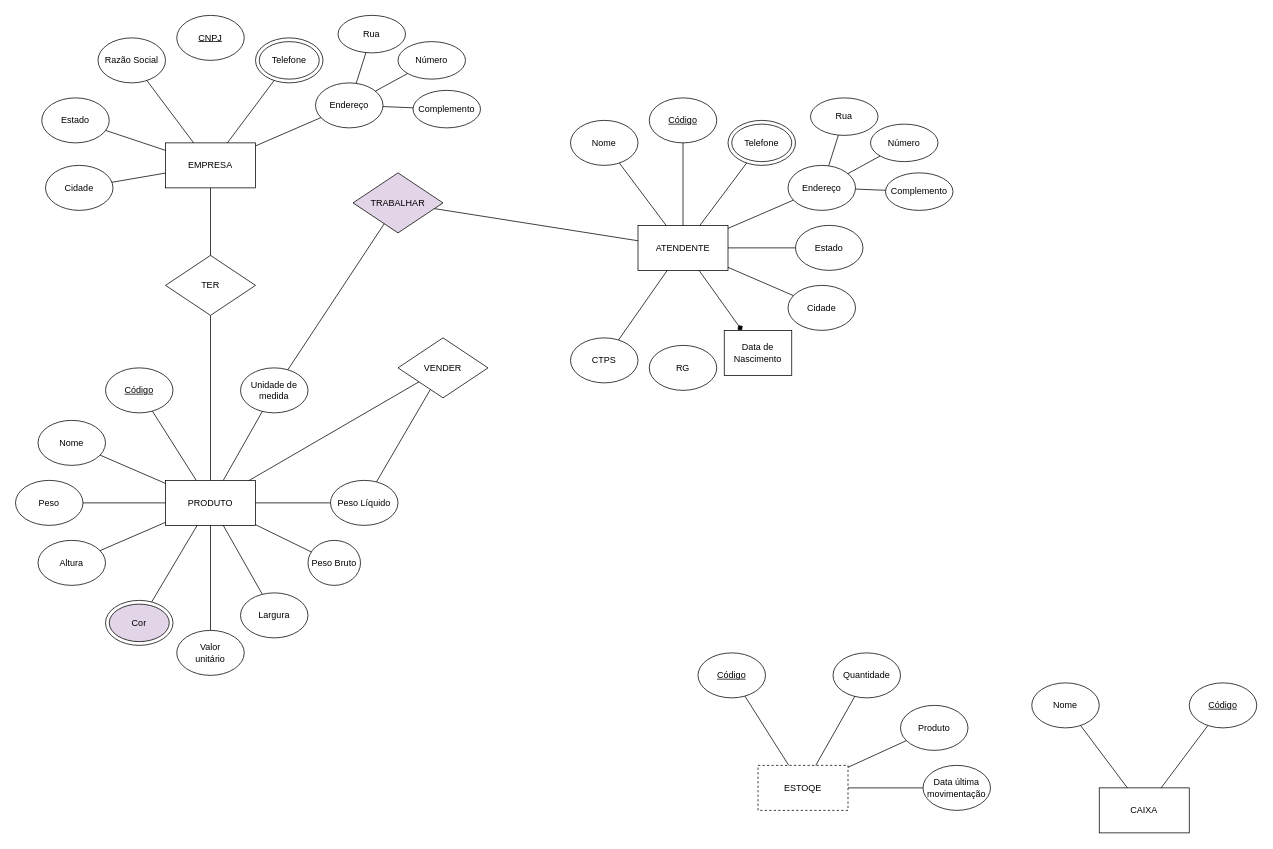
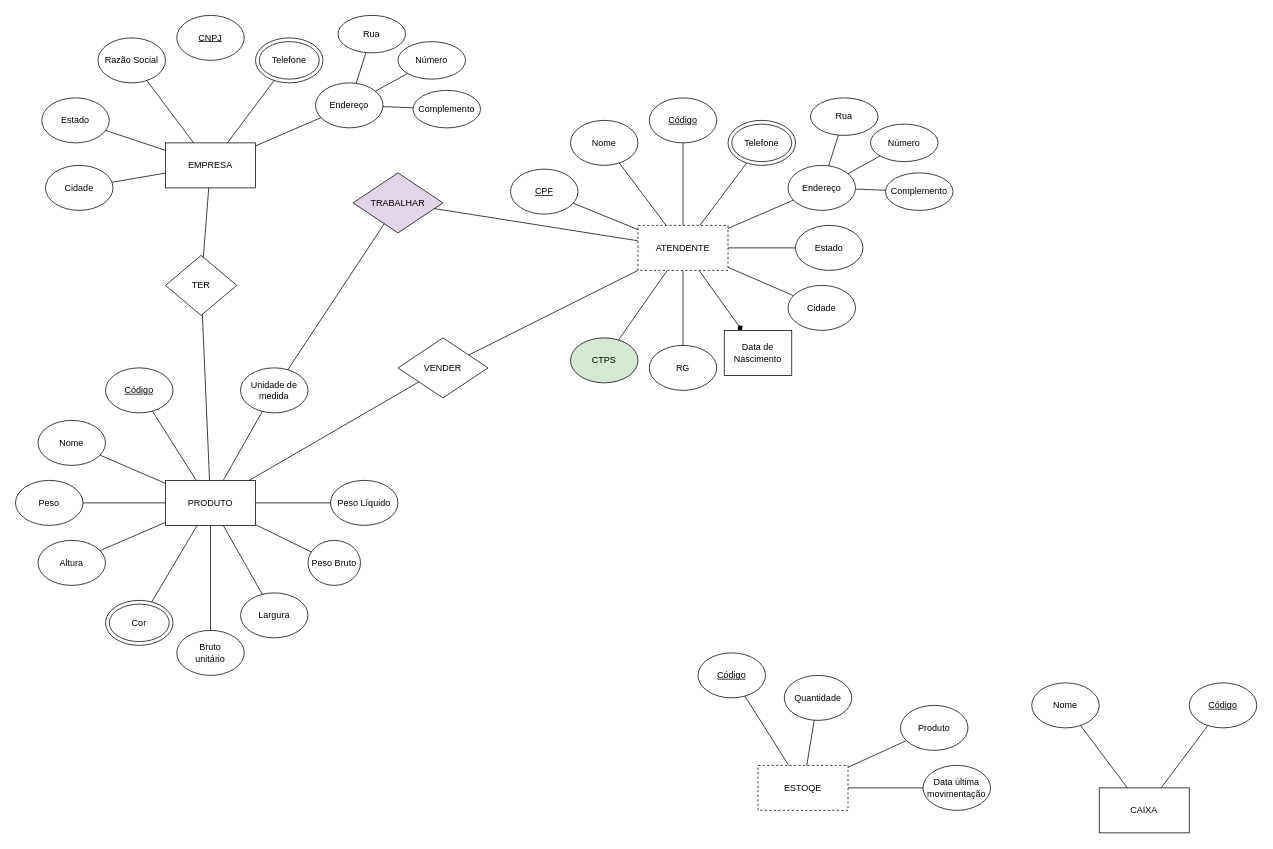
node "CPF": added
edge "CPF" -- "ATENDENTE": added
node "ATENDENTE": style solid -> dashed
edge "ATENDENTE" -- "RG": added
node "TER": size 90x60 -> 71x60
node "CTPS": fillcolor #ffffff -> #d5e8d4
edge "VENDER" -- "Peso Líquido": now "VENDER" -- "ATENDENTE"
node "Cor": fillcolor #e1d5e7 -> #ffffff
node "Valor unitário": label "Valor unitário" -> "Bruto unitário"
node "Quantidade": moved (867, 675) -> (818, 698)
